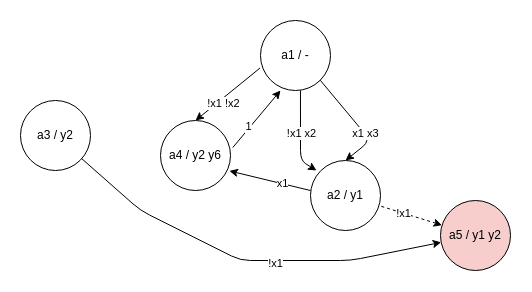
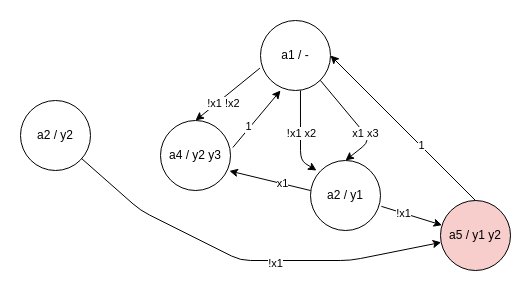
edge "a5 / y1 y2" -> "a1 / -": added, label "1"
node "a3 / y2": label "a3 / y2" -> "a2 / y2"
node "a4 / y2 y6": label "a4 / y2 y6" -> "a4 / y2 y3"
edge "a2 / y1" -> "a5 / y1 y2": style dashed -> solid
